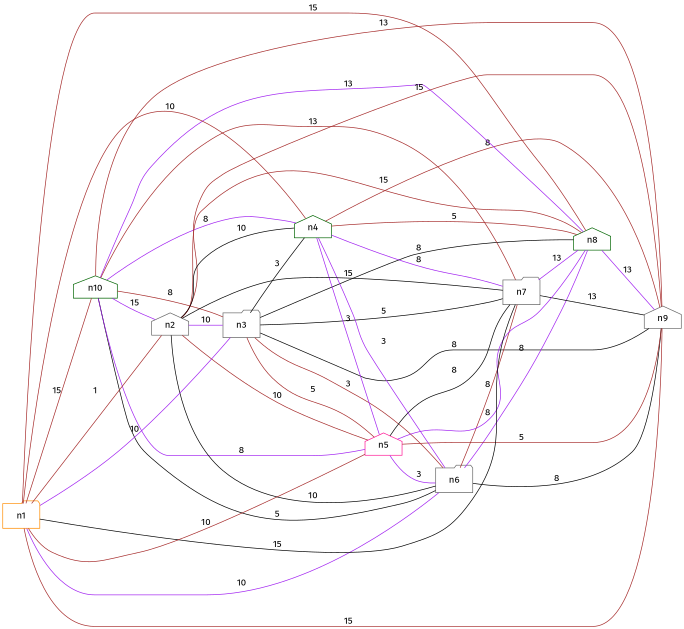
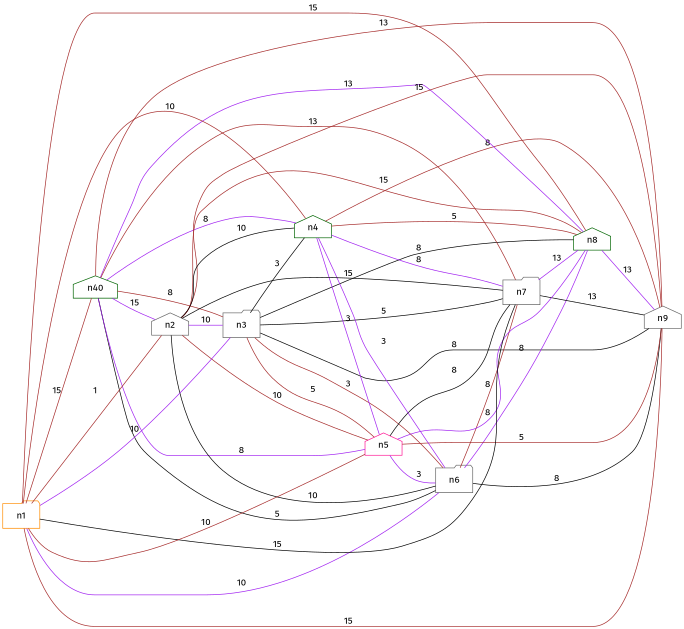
node "n10": label "n10" -> "n40"
